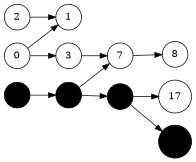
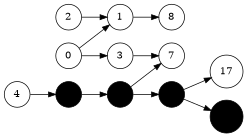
edge "7" -> "8": now "1" -> "8"
node "4": added
